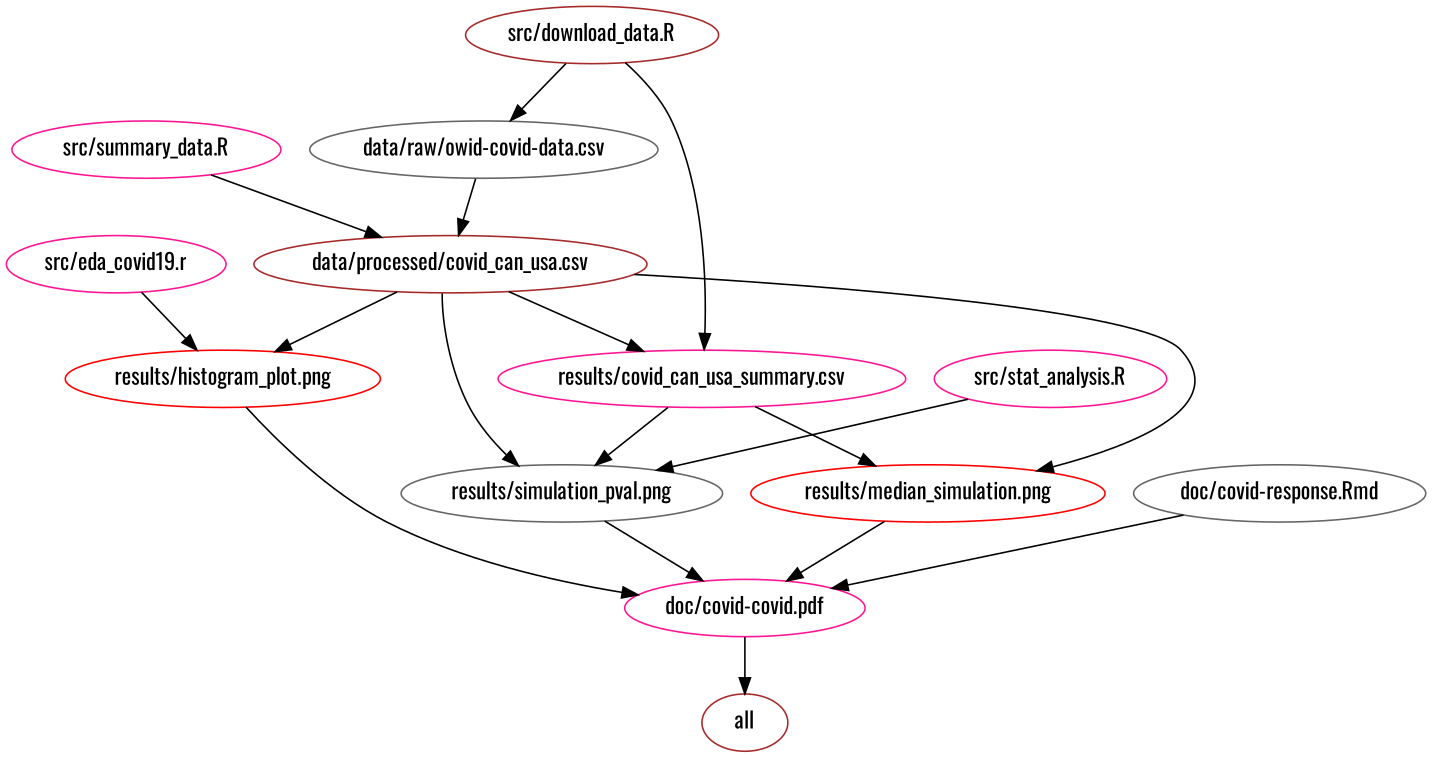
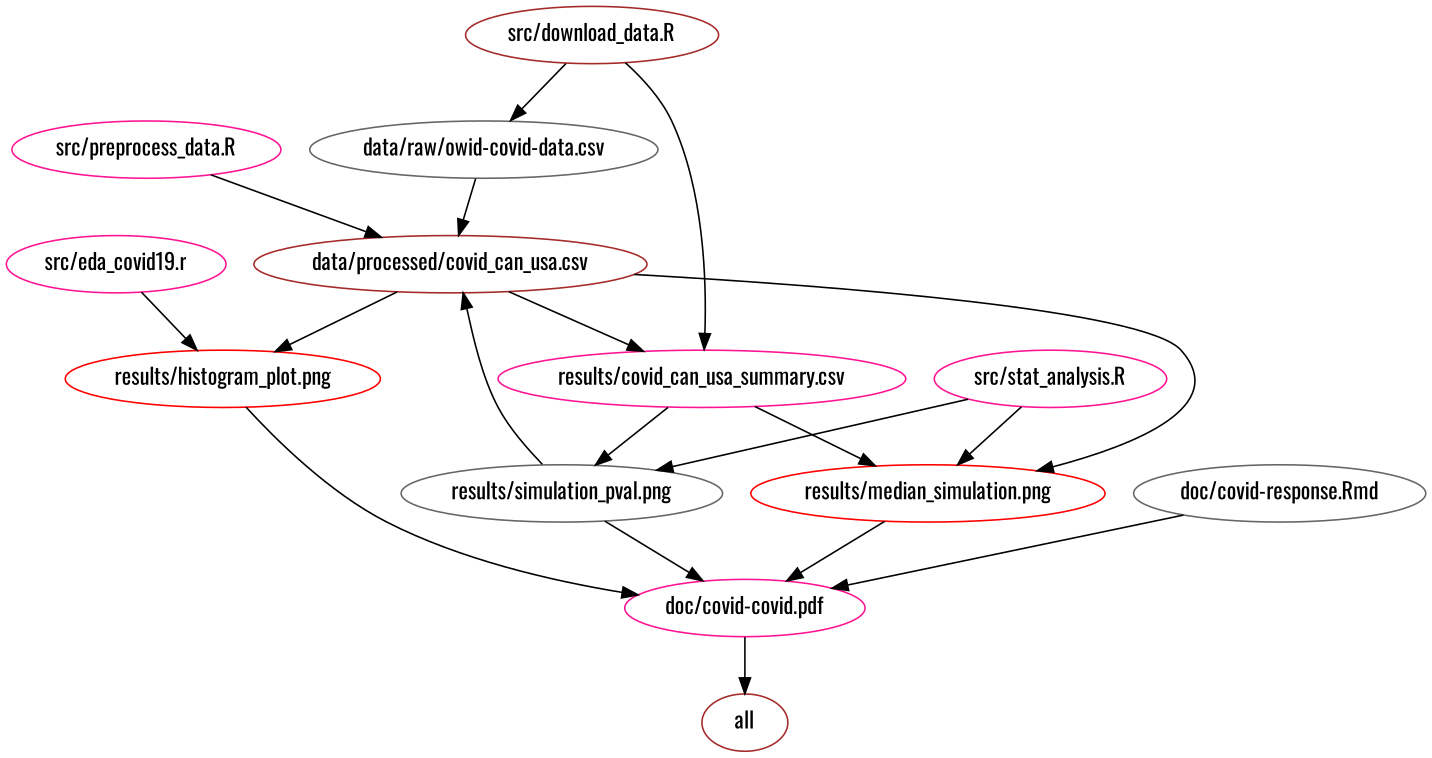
node "src/summary_data.R": label "src/summary_data.R" -> "src/preprocess_data.R"
edge "data/processed/covid_can_usa.csv" -> "results/simulation_pval.png": reversed
edge "src/stat_analysis.R" -> "results/median_simulation.png": added
